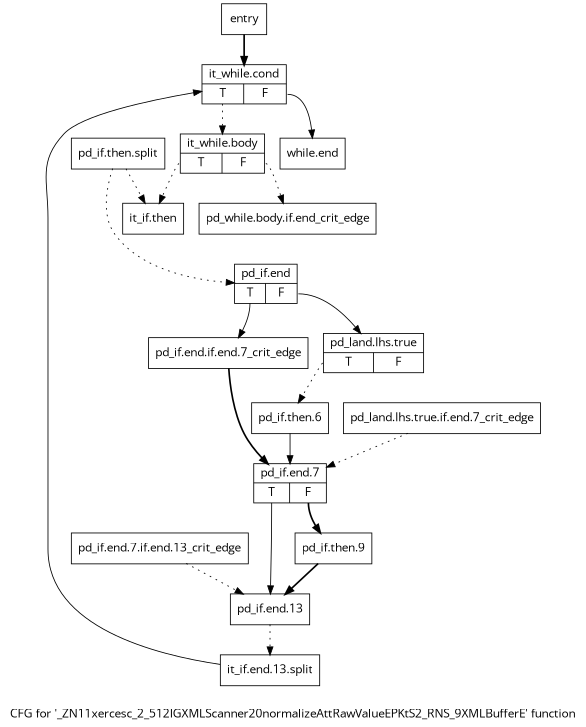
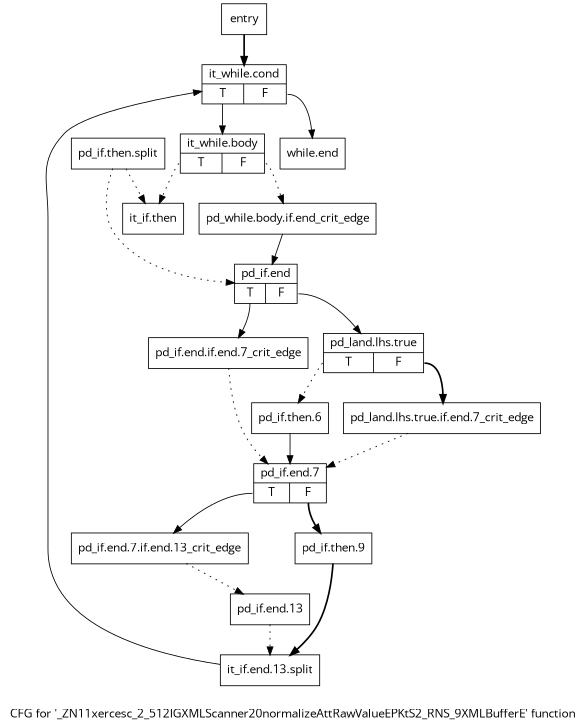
edge "it_while.cond" -> "it_while.body": style dotted -> solid
edge "pd_while.body.if.end_crit_edge" -> "pd_if.end": added
edge "pd_land.lhs.true" -> "pd_land.lhs.true.if.end.7_crit_edge": added
edge "pd_if.end.if.end.7_crit_edge" -> "pd_if.end.7": style bold -> dotted
edge "pd_if.end.7" -> "pd_if.end.13": now "pd_if.end.7" -> "pd_if.end.7.if.end.13_crit_edge"
edge "pd_if.then.9" -> "pd_if.end.13": now "pd_if.then.9" -> "it_if.end.13.split"
